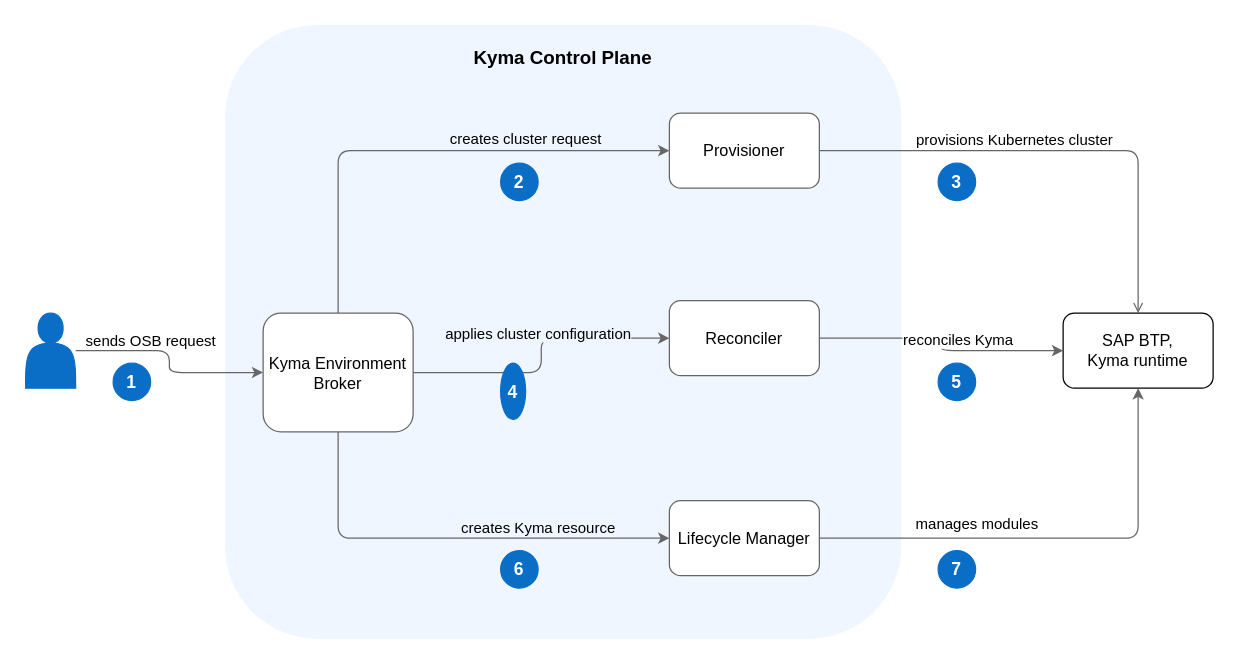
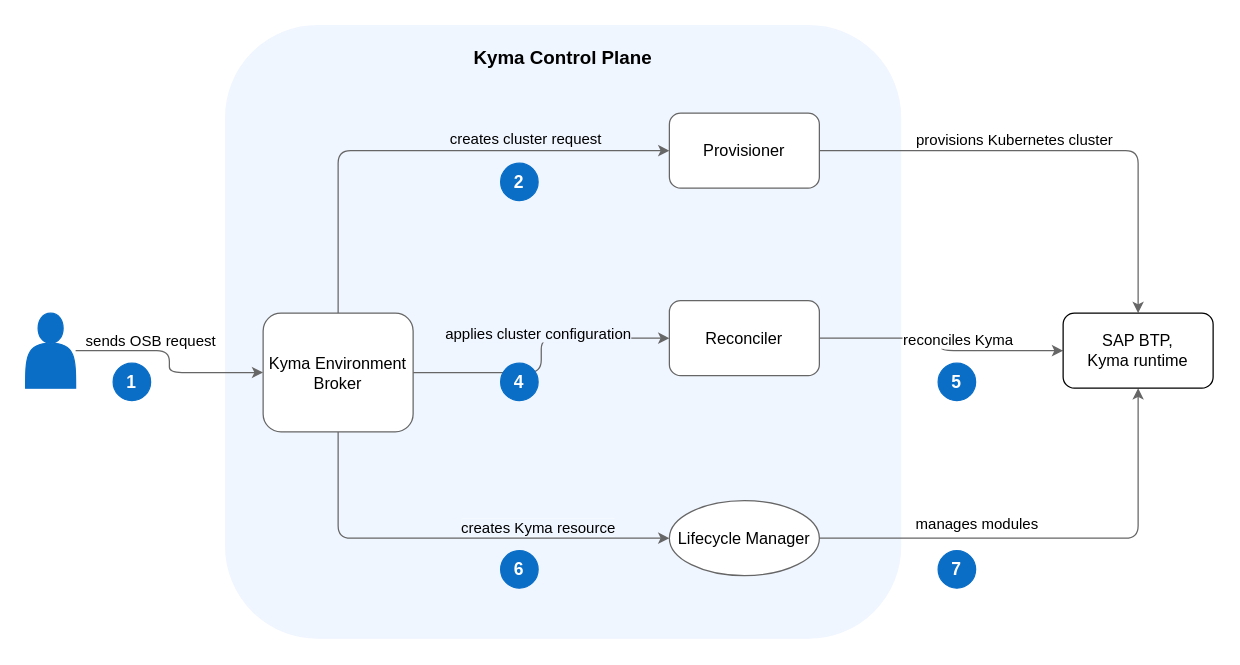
node "3": removed
edge "Provisioner" -> "SAP BTP, Kyma runtime": arrowhead open -> classic
node "4": size 25x56 -> 38x38
node "Lifecycle Manager": shape rounded rectangle -> ellipse
